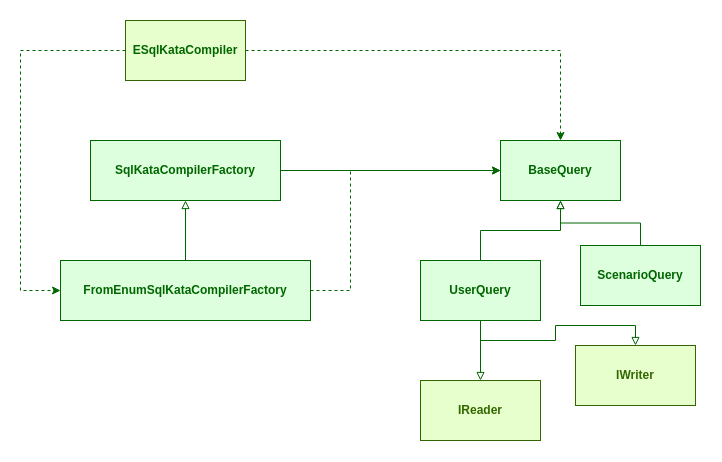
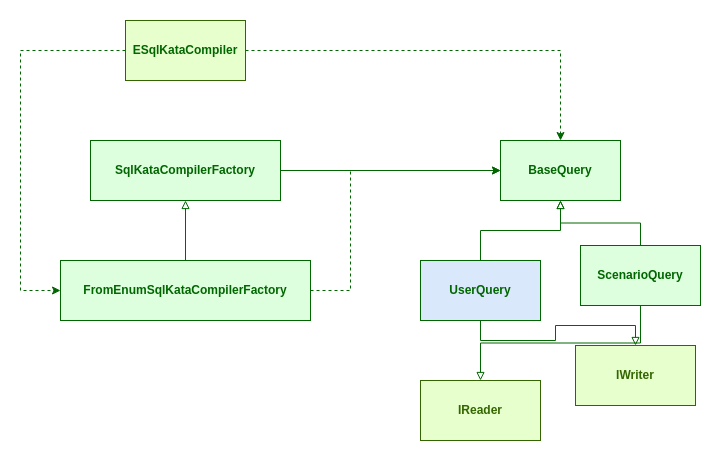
node "UserQuery": fillcolor #ddffdd -> #dae8fc
edge "UserQuery" -> "IReader": now "ScenarioQuery" -> "IReader"
